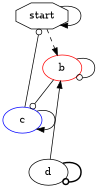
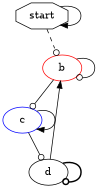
edge "start" -> "b": arrowhead normal -> odot
edge "c" -> "start": now "c" -> "d"
